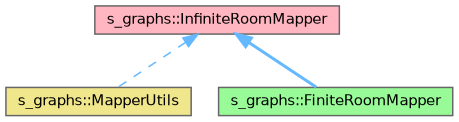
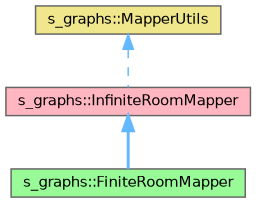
edge "s_graphs::MapperUtils" -> "s_graphs::InfiniteRoomMapper": reversed
